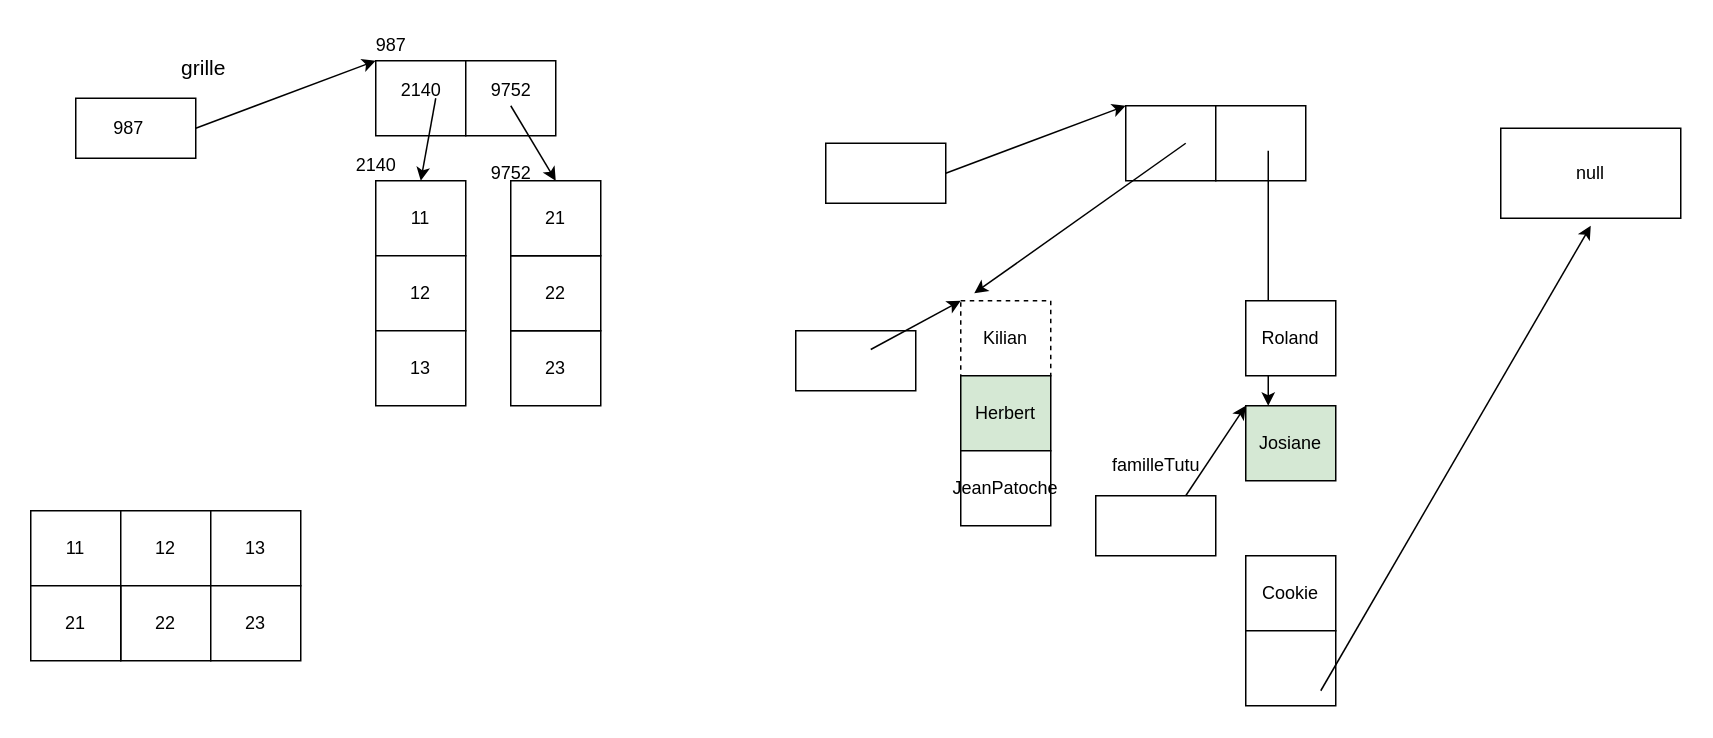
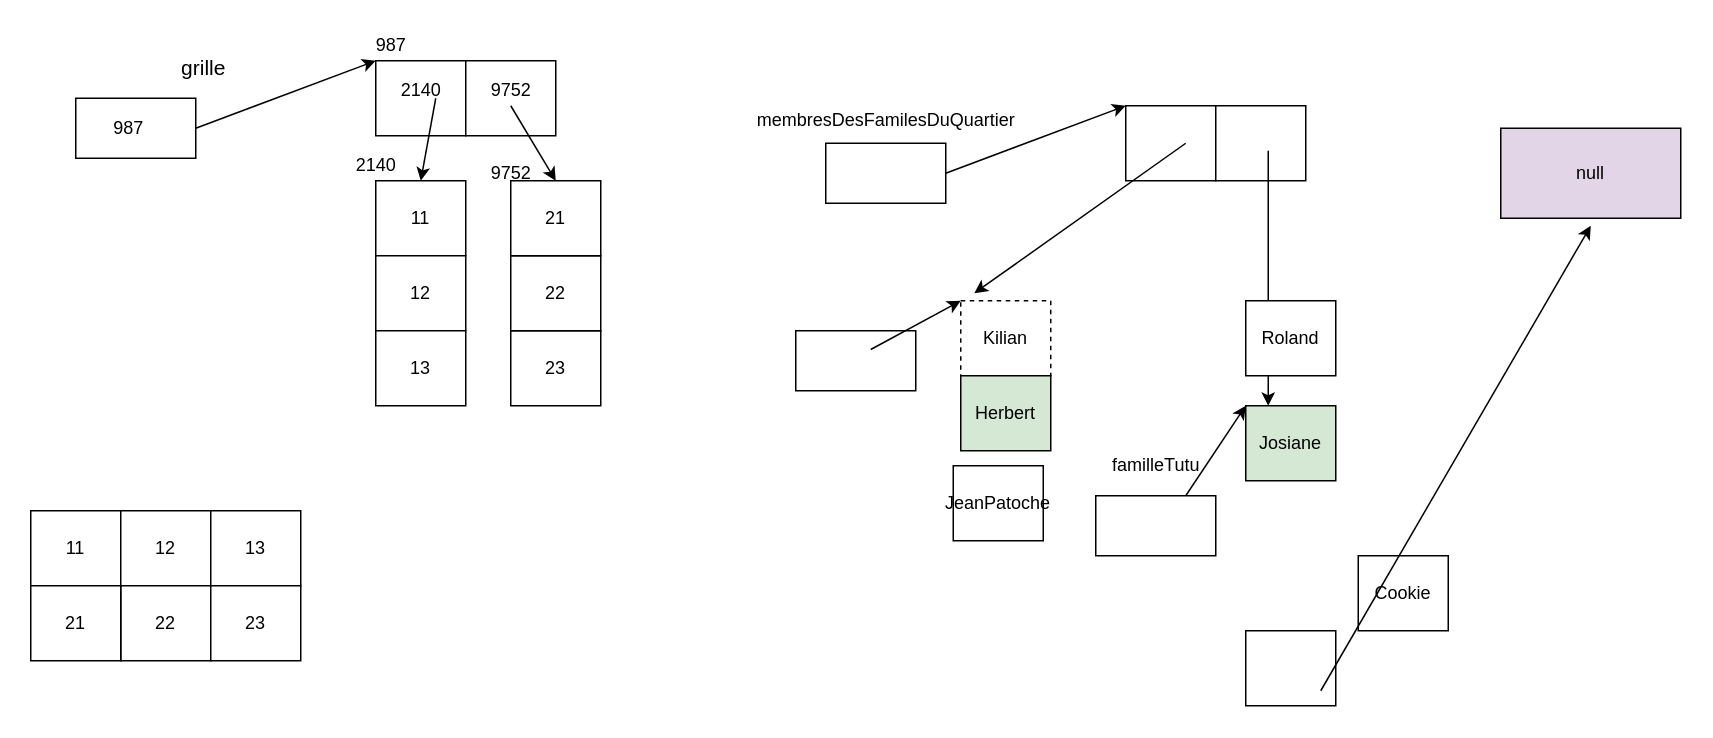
node "membresDesFamilesDuQuartier": added
node "null": fillcolor #ffffff -> #e1d5e7
node "JeanPatoche": moved (1006, 488) -> (998, 503)
node "Cookie": moved (1291, 593) -> (1403, 593)
